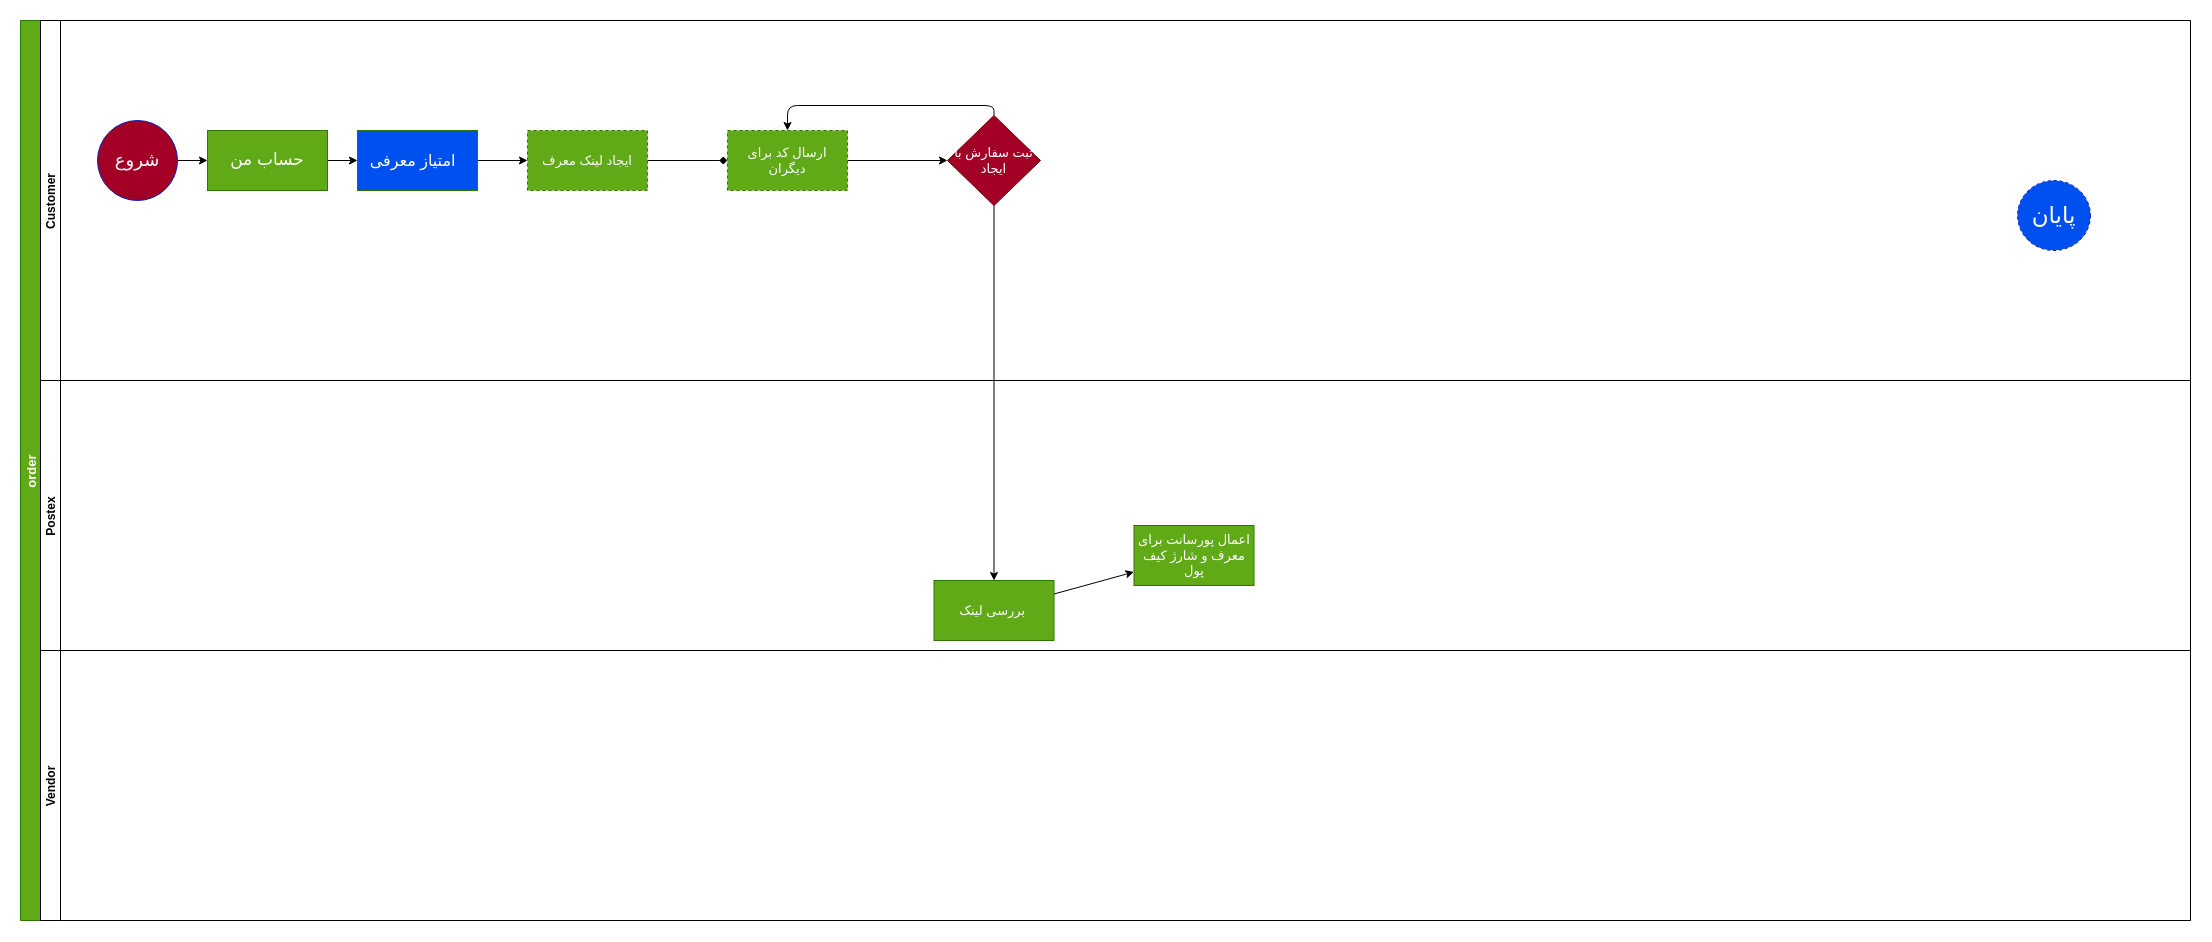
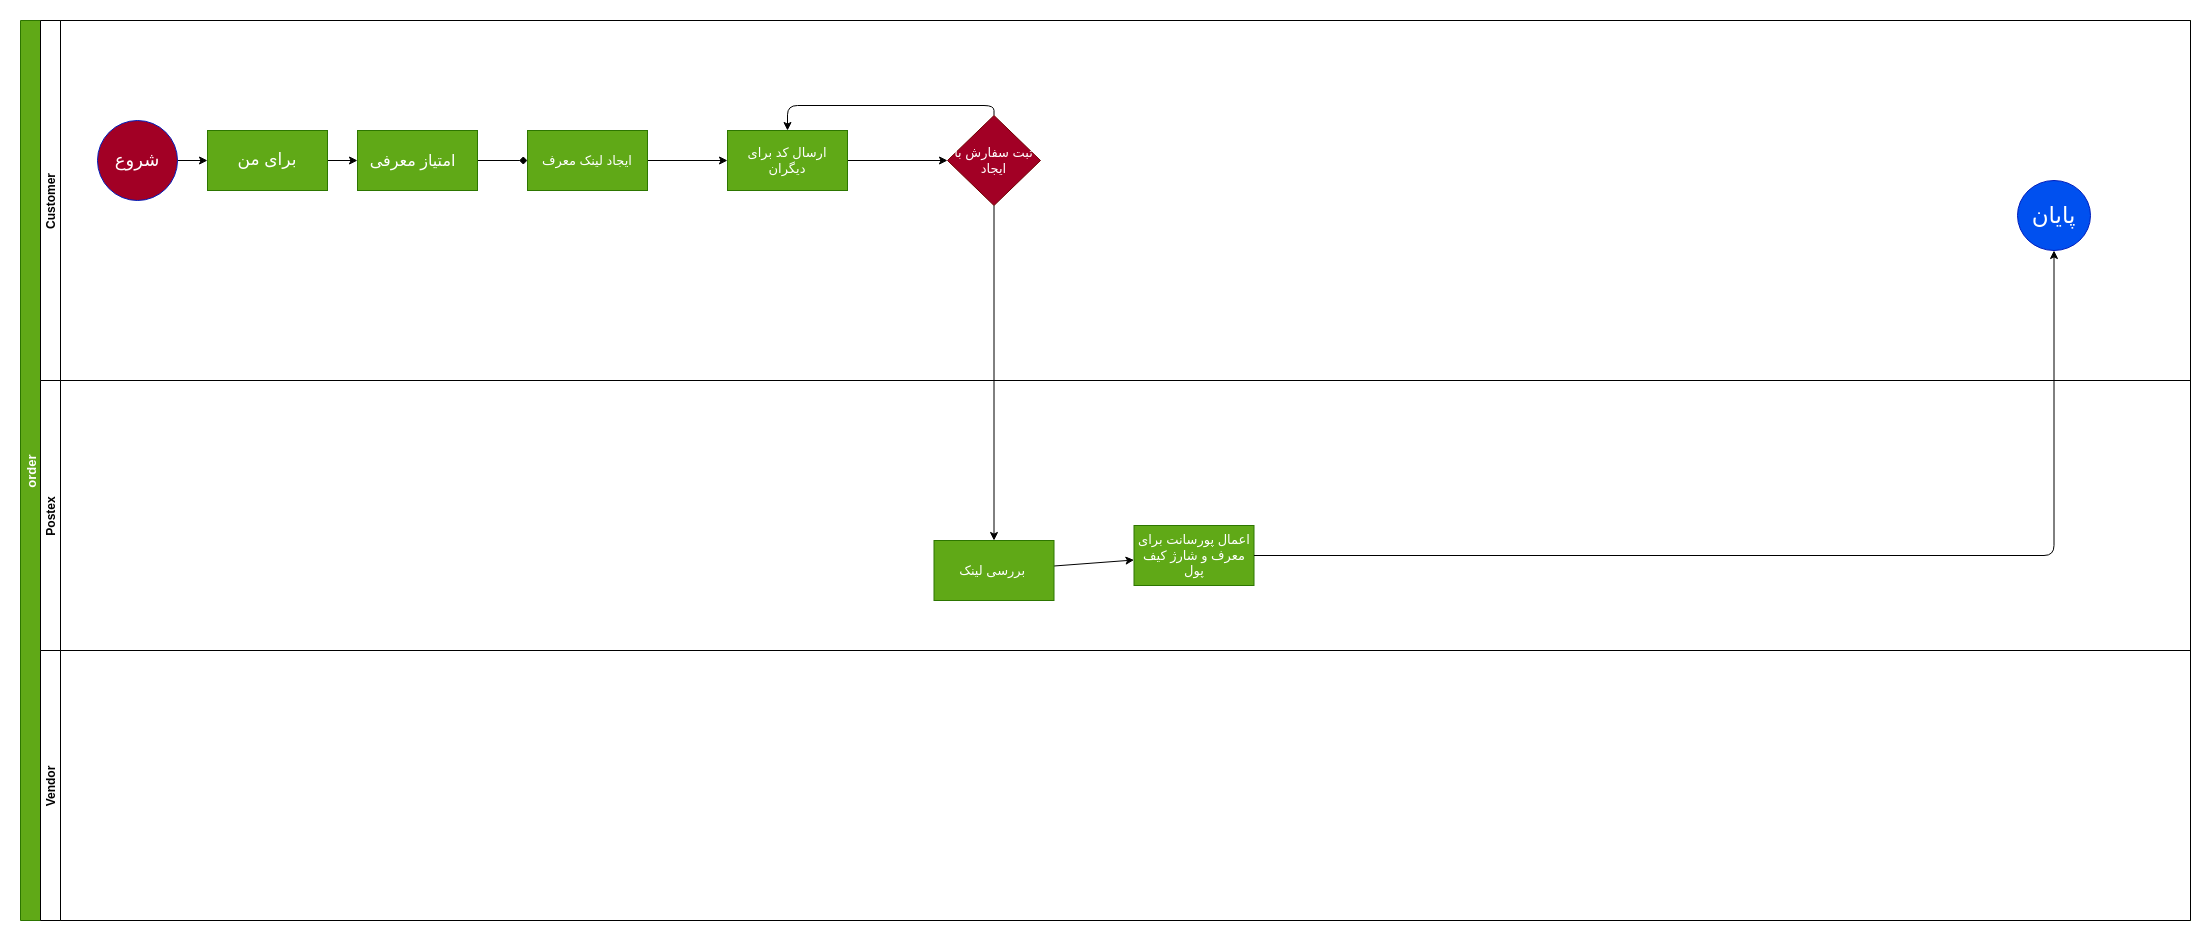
node "حساب من": label "حساب من" -> "برای من"
node "امتیاز معرفی": fillcolor #0050ef -> #60a917
edge "امتیاز معرفی" -> "ایجاد لینک معرف": arrowhead classic -> diamond
node "ایجاد لینک معرف": style dashed -> solid
edge "ایجاد لینک معرف" -> "ارسال کد برای دیگران": arrowhead diamond -> classic
node "ارسال کد برای دیگران": style dashed -> solid
node "پایان": style dashed -> solid
edge "اعمال پورسانت برای معرف و شارژ کیف پول" -> "پایان": added
node "بررسی لینک": moved (994, 611) -> (994, 571)
